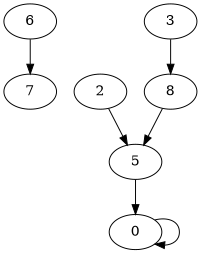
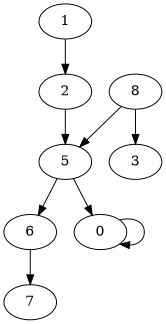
node "1": added
edge "3" -> "8": reversed
edge "5" -> "6": added
